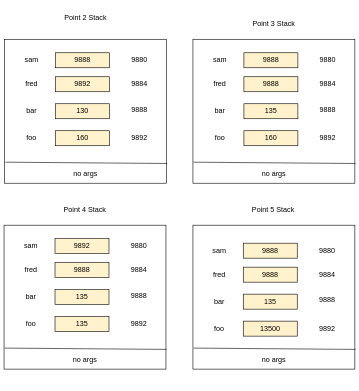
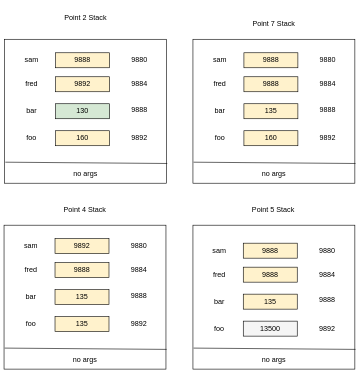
node "Point 3 Stack": label "Point 3 Stack" -> "Point 7 Stack"
node "130": fillcolor #fff2cc -> #d5e8d4
node "13500": fillcolor #fff2cc -> #f5f5f5
